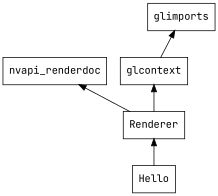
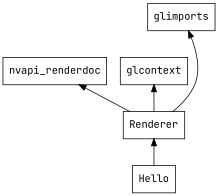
edge "glcontext" -> "glimports": now "Renderer" -> "glimports"
